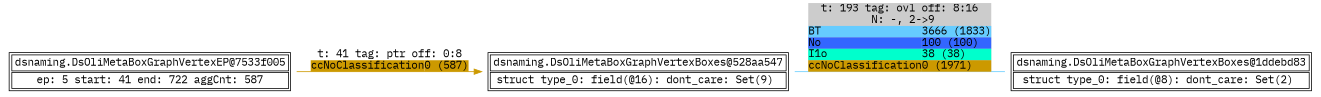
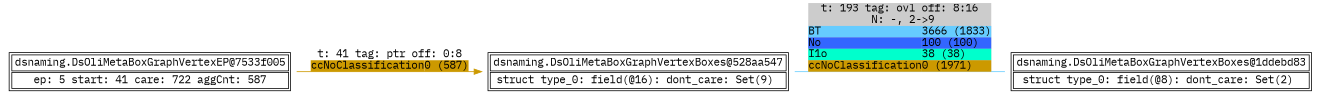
node "dsnaming.DsOliMetaBoxGraphVertexEP@7533f005": text "ep: 5 start: 41 end: 722 aggCnt: 587" -> "ep: 5 start: 41 care: 722 aggCnt: 587"
